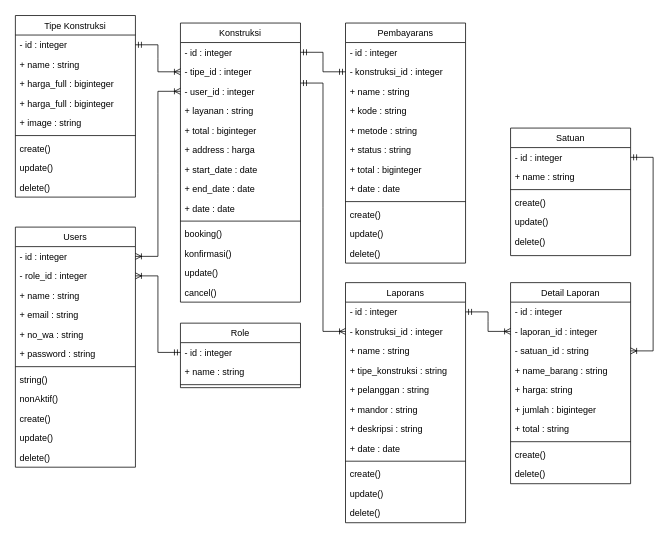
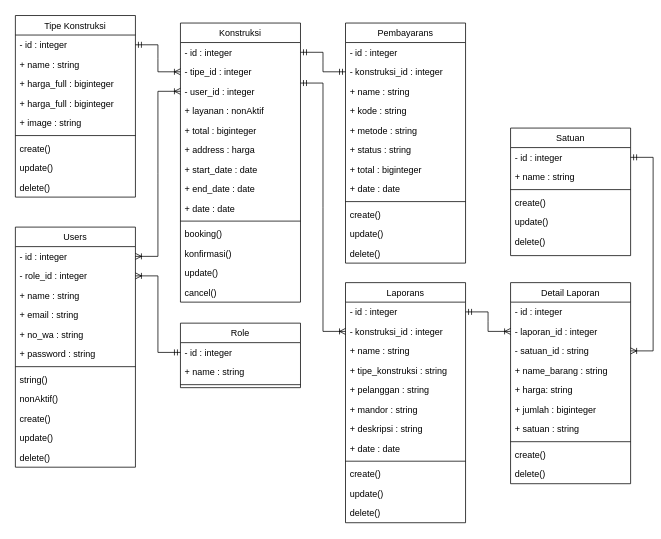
node "+ layanan : string": label "+ layanan : string" -> "+ layanan : nonAktif"
node "+ total : string": label "+ total : string" -> "+ satuan : string"
